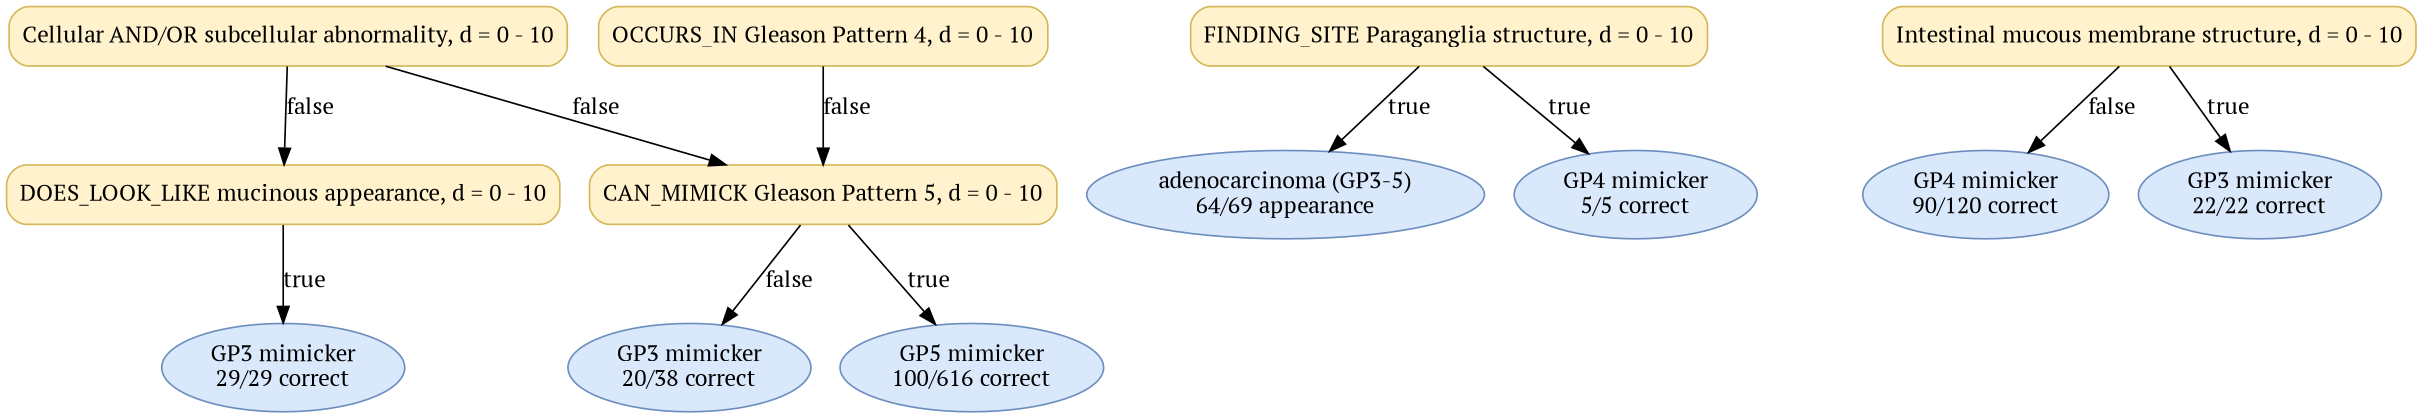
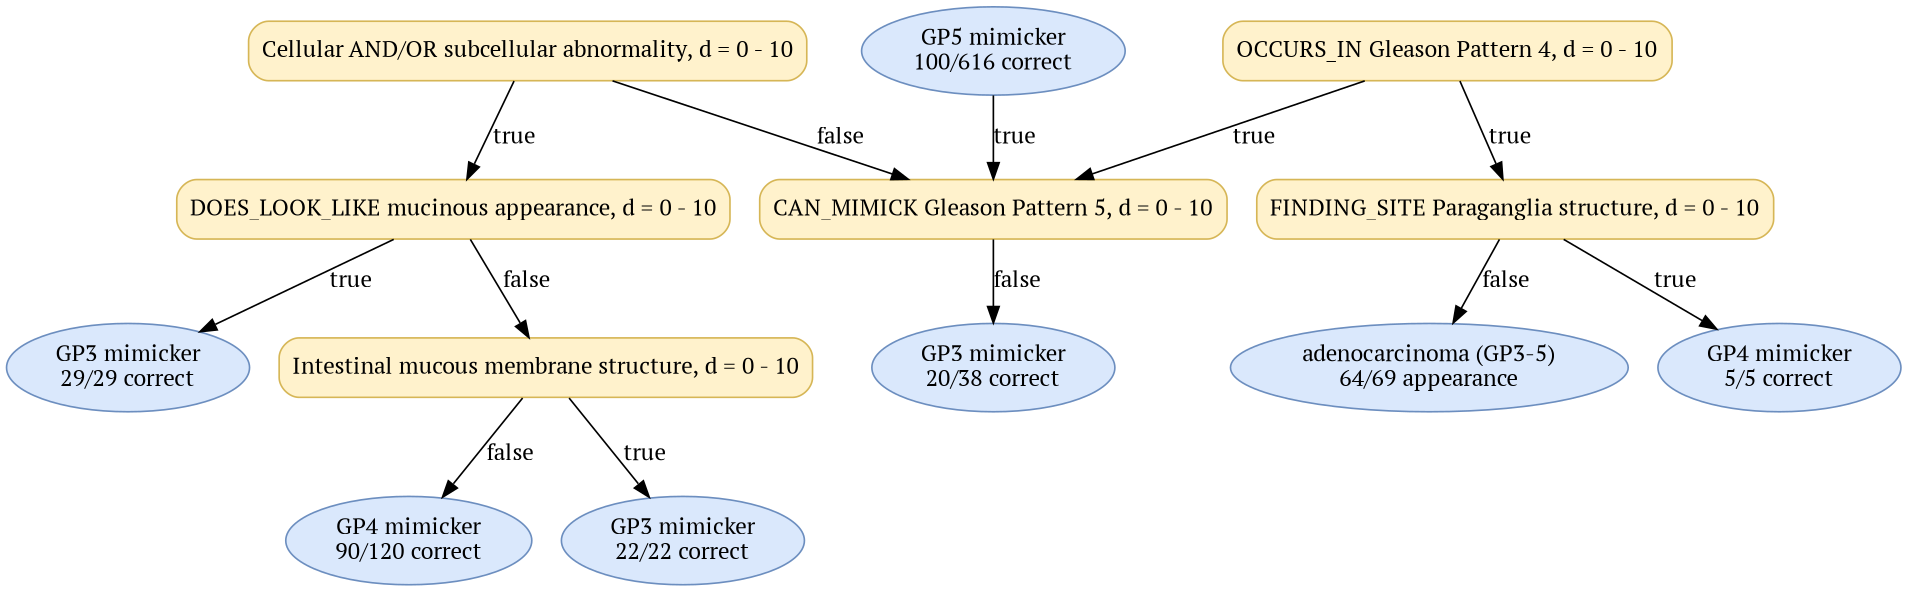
edge "Cellular AND/OR subcellular abnormality, d = 0 - 10" -> "DOES_LOOK_LIKE mucinous appearance, d = 0 - 10": label "false" -> "true"
edge "OCCURS_IN Gleason Pattern 4, d = 0 - 10" -> "CAN_MIMICK Gleason Pattern 5, d = 0 - 10": label "false" -> "true"
edge "FINDING_SITE Paraganglia structure, d = 0 - 10" -> "adenocarcinoma (GP3-5)": label "true" -> "false"
edge "OCCURS_IN Gleason Pattern 4, d = 0 - 10" -> "FINDING_SITE Paraganglia structure, d = 0 - 10": added, label "true"
edge "CAN_MIMICK Gleason Pattern 5, d = 0 - 10" -> "GP5 mimicker": reversed
edge "DOES_LOOK_LIKE mucinous appearance, d = 0 - 10" -> "Intestinal mucous membrane structure, d = 0 - 10": added, label "false"
